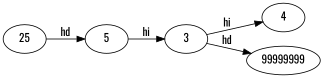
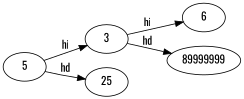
node "4": label "4" -> "6"
edge "25" -> "5": reversed
node "99999999": label "99999999" -> "89999999"
